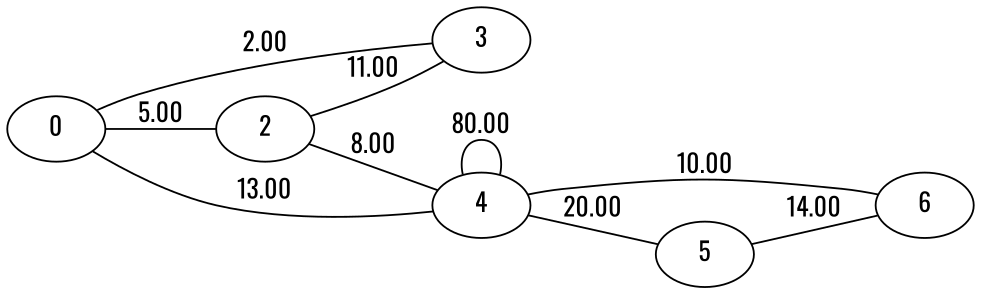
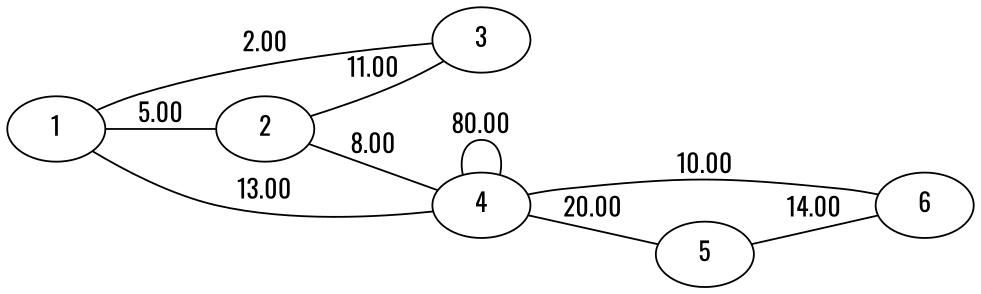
node "0": label "0" -> "1"
